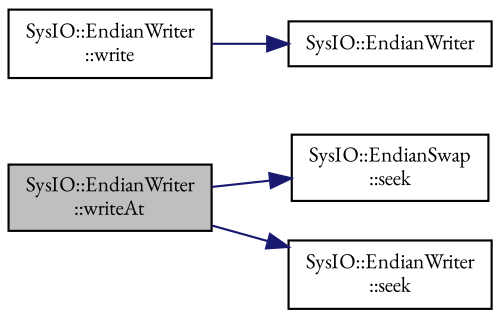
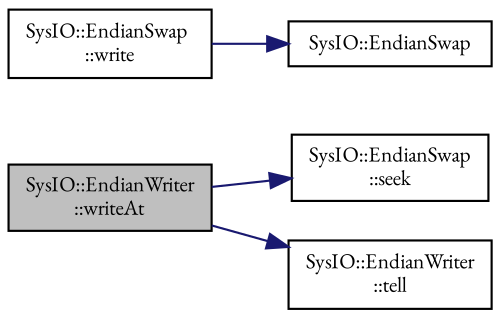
node "SysIO::EndianWriter ::write": label "SysIO::EndianWriter ::write" -> "SysIO::EndianSwap ::write"
node "SysIO::EndianWriter": label "SysIO::EndianWriter" -> "SysIO::EndianSwap"
node "SysIO::EndianWriter ::seek": label "SysIO::EndianWriter ::seek" -> "SysIO::EndianWriter ::tell"
